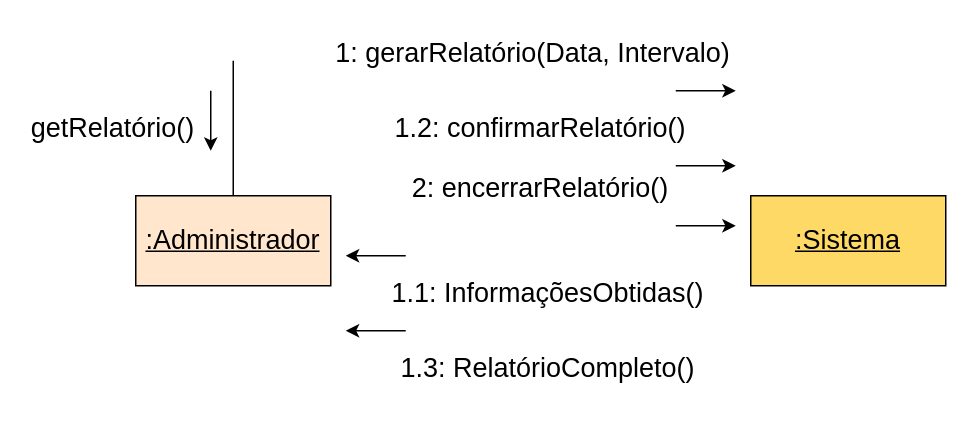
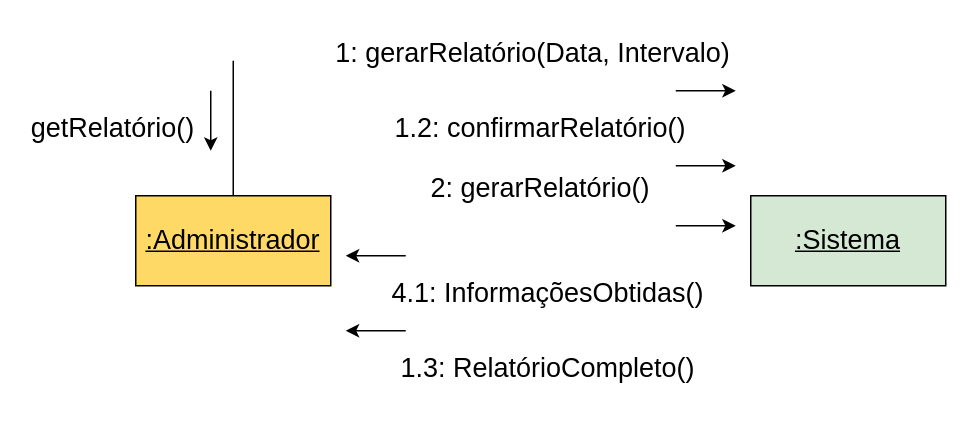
node "2: encerrarRelatório()": label "2: encerrarRelatório()" -> "2: gerarRelatório()"
node ":Administrador": fillcolor #ffe6cc -> #ffd966
node ":Sistema": fillcolor #ffd966 -> #d5e8d4
node "1.1: InformaçõesObtidas()": label "1.1: InformaçõesObtidas()" -> "4.1: InformaçõesObtidas()"
